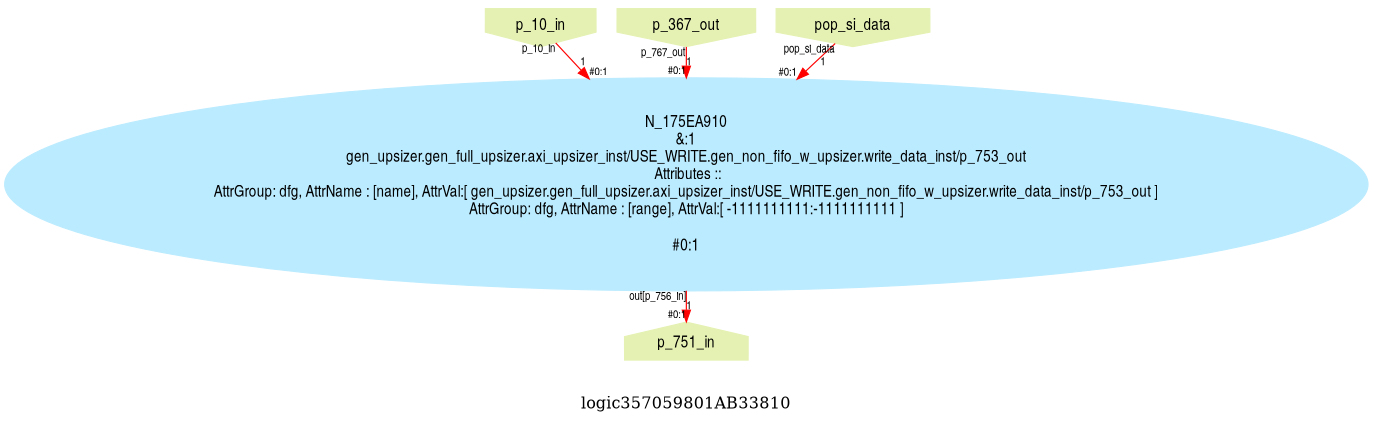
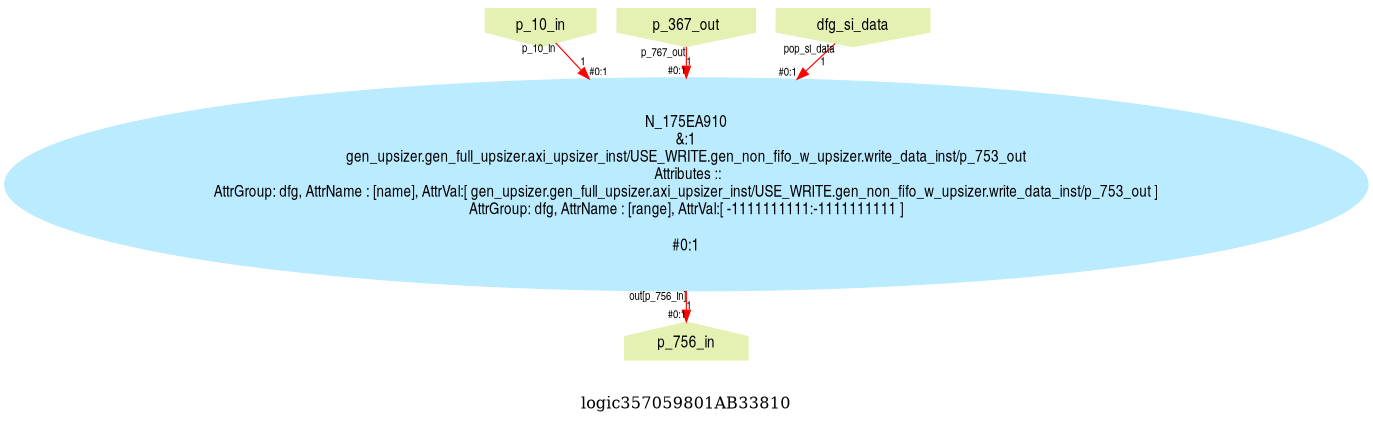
node "pop_si_data": label "pop_si_data" -> "dfg_si_data"
node "p_751_in": label "p_751_in" -> "p_756_in"
